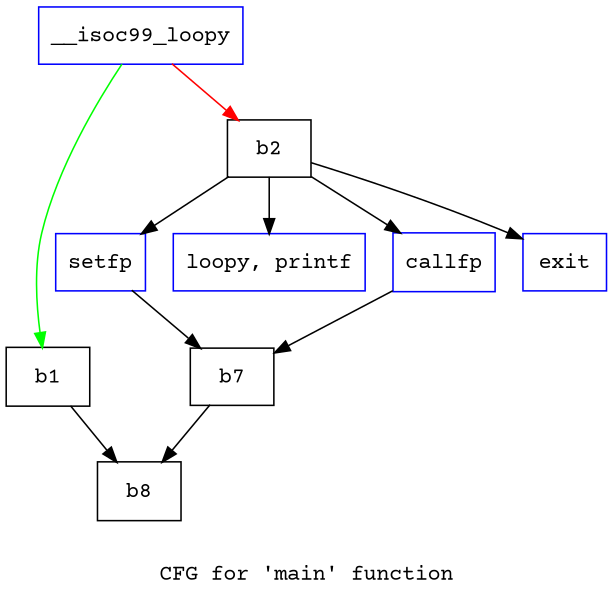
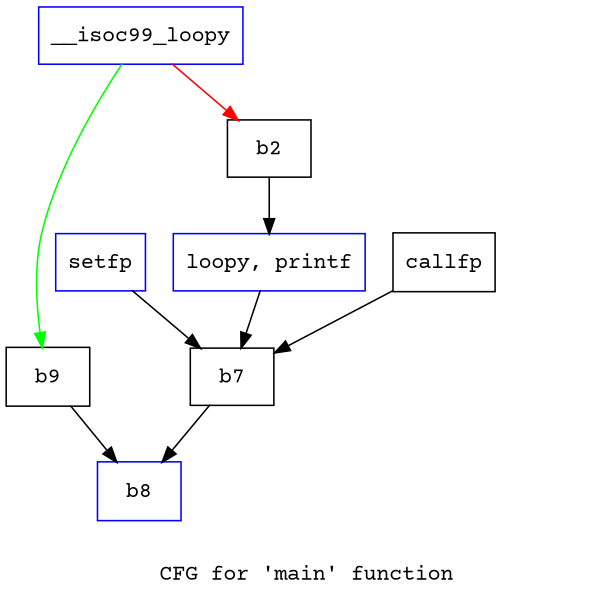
edge "b2" -> "setfp": removed
edge "b2" -> "callfp": removed
node "callfp": color blue -> black
node "exit": removed
edge "loopy, printf" -> "b7": added
node "b1": label "b1" -> "b9"
node "b8": color black -> blue
